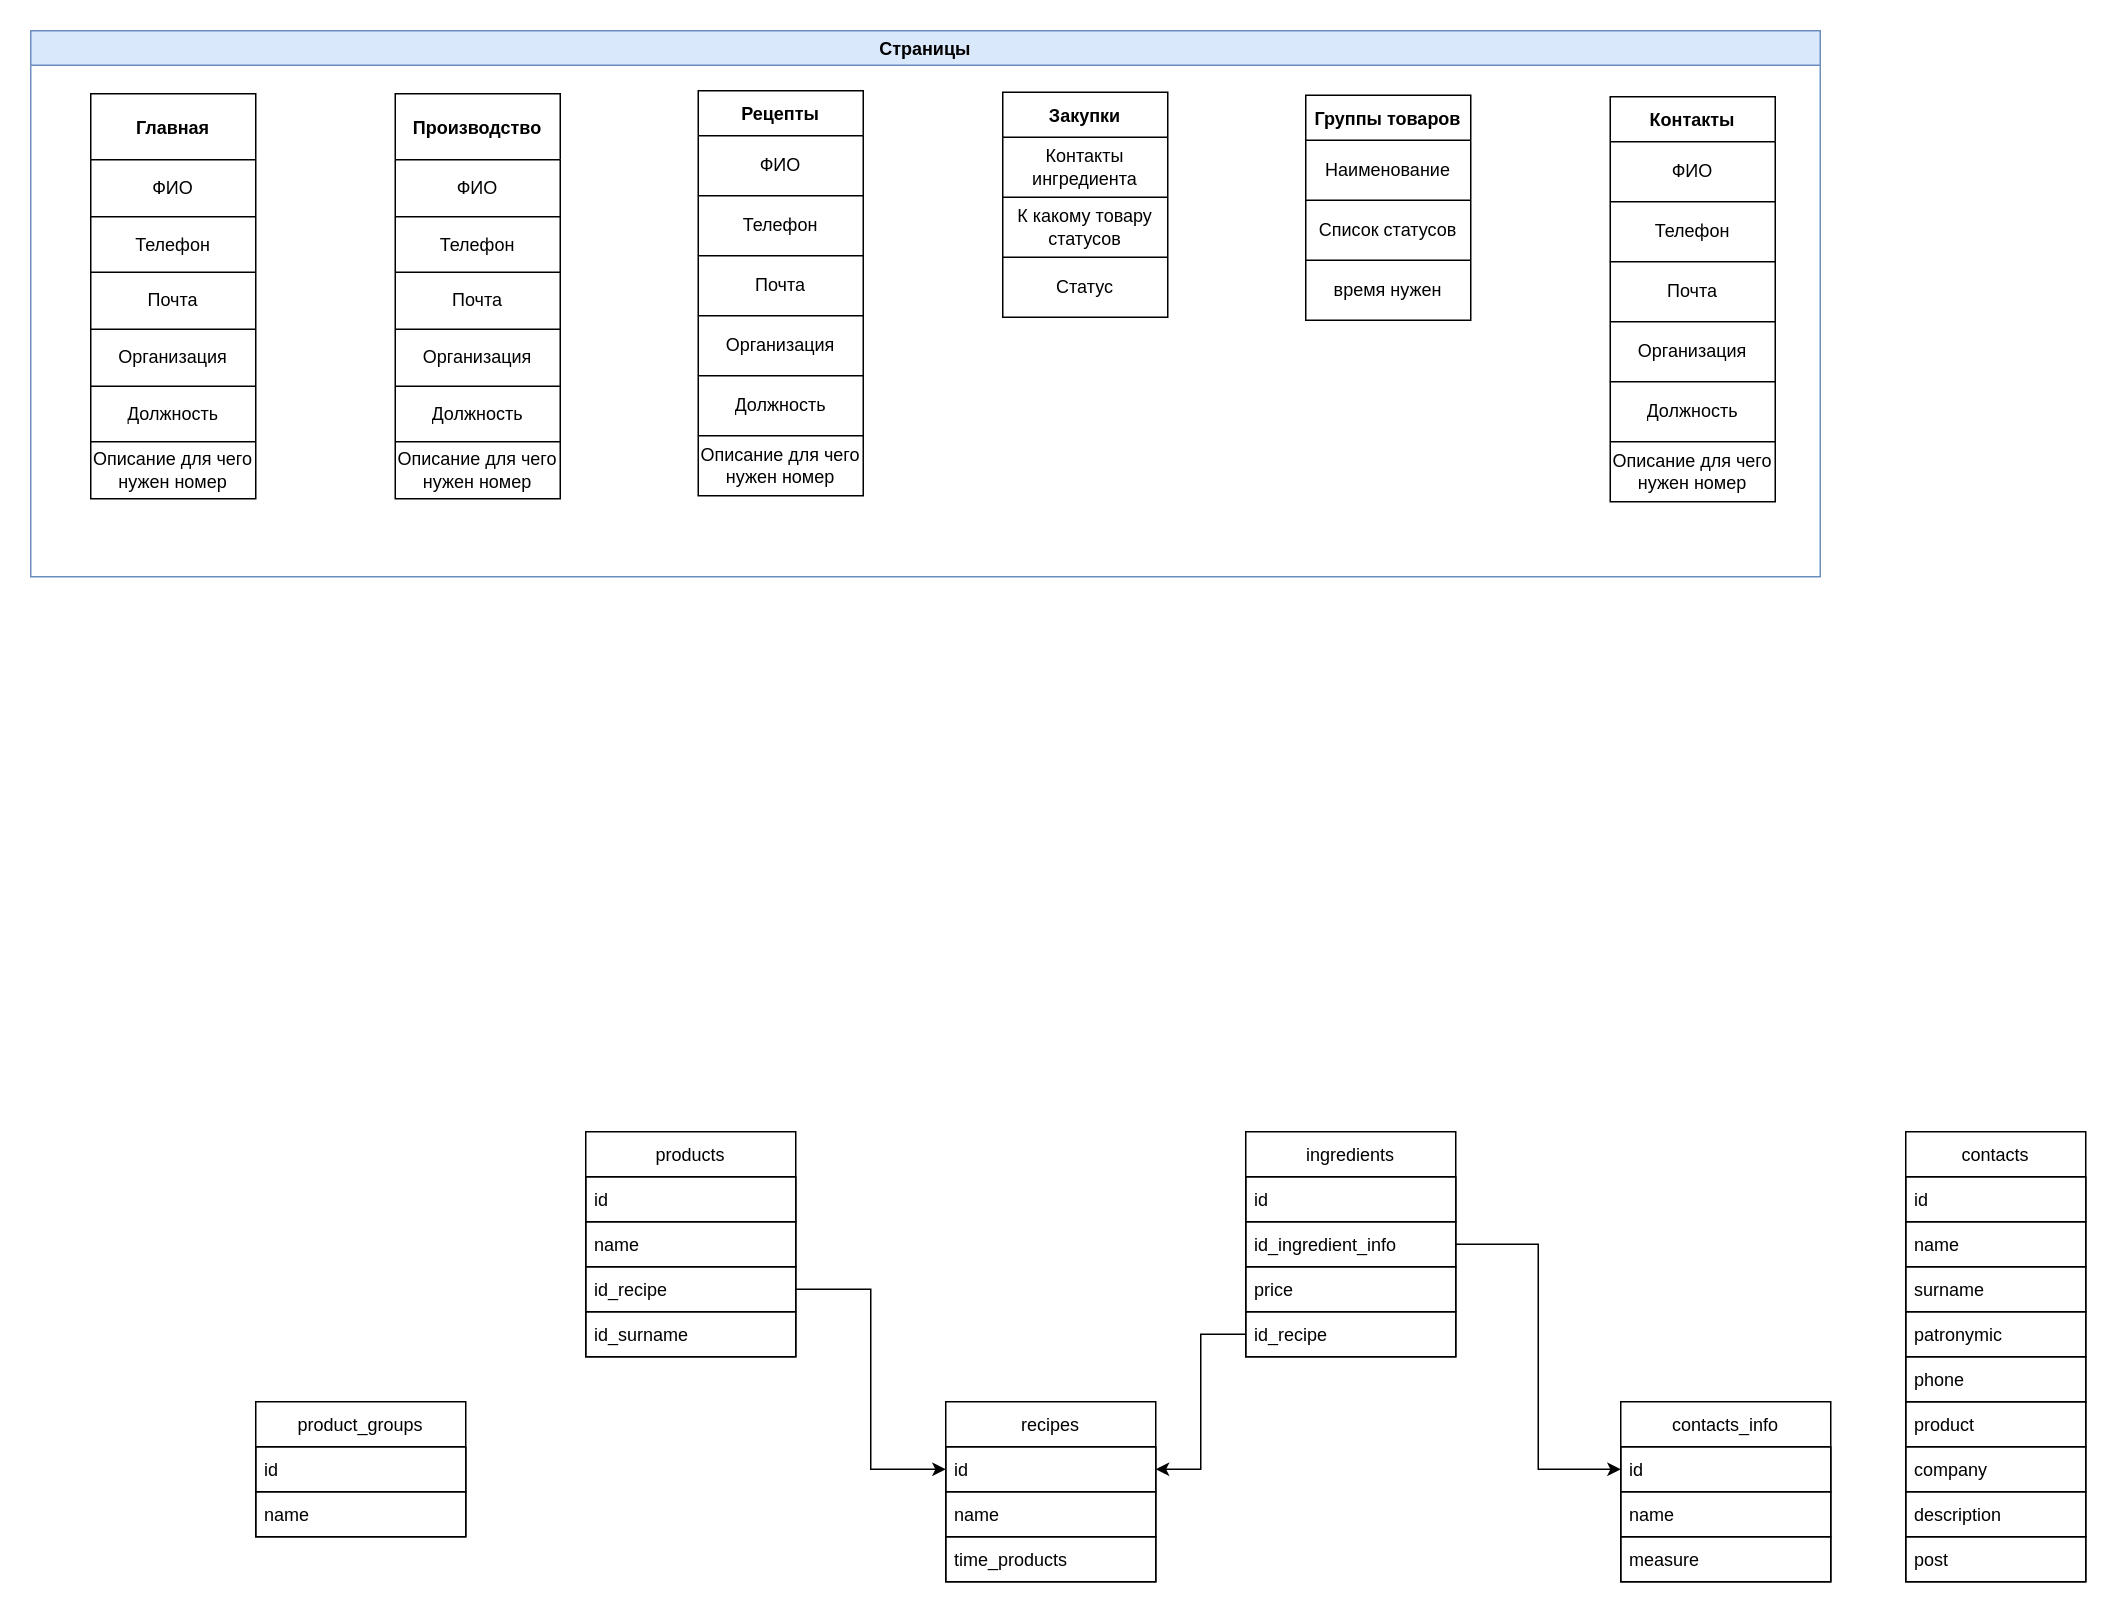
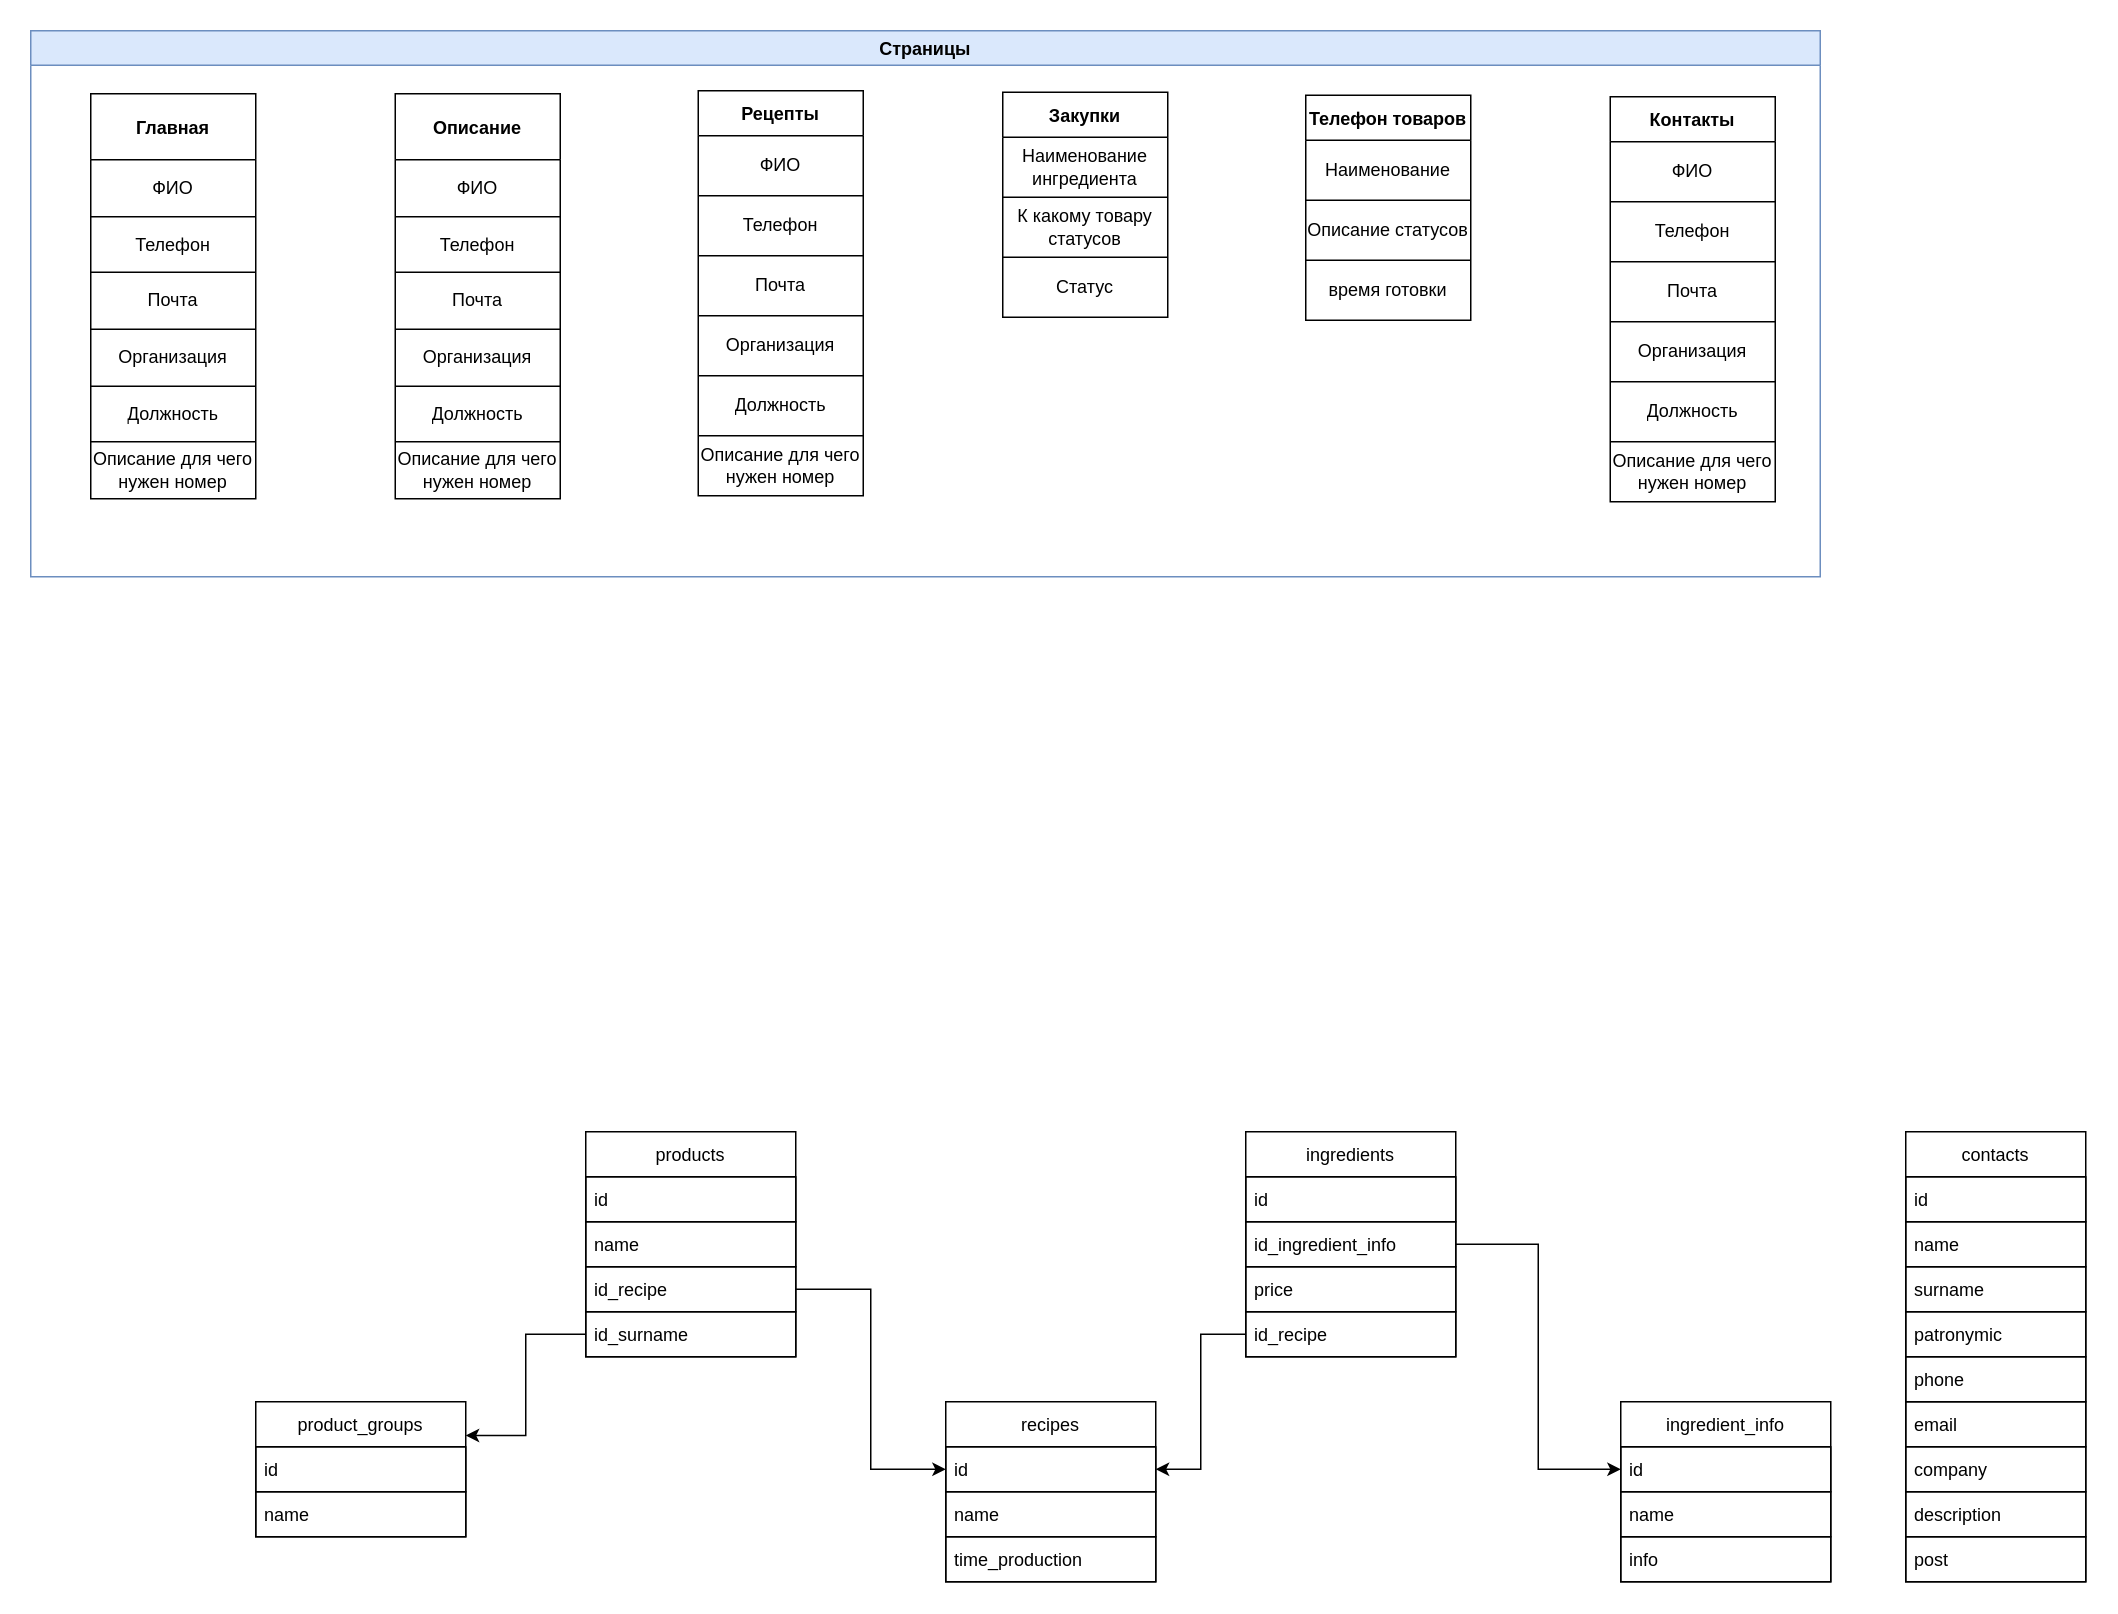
node "Группы товаров": label "Группы товаров" -> "Телефон товаров"
node "Производство": label "Производство" -> "Описание"
node "Контакты ингредиента": label "Контакты ингредиента" -> "Наименование ингредиента"
node "Список статусов": label "Список статусов" -> "Описание статусов"
node "время нужен": label "время нужен" -> "время готовки"
edge "id_surname" -> "product_groups": added
node "contacts_info": label "contacts_info" -> "ingredient_info"
node "product": label "product" -> "email"
node "time_products": label "time_products" -> "time_production"
node "measure": label "measure" -> "info"
